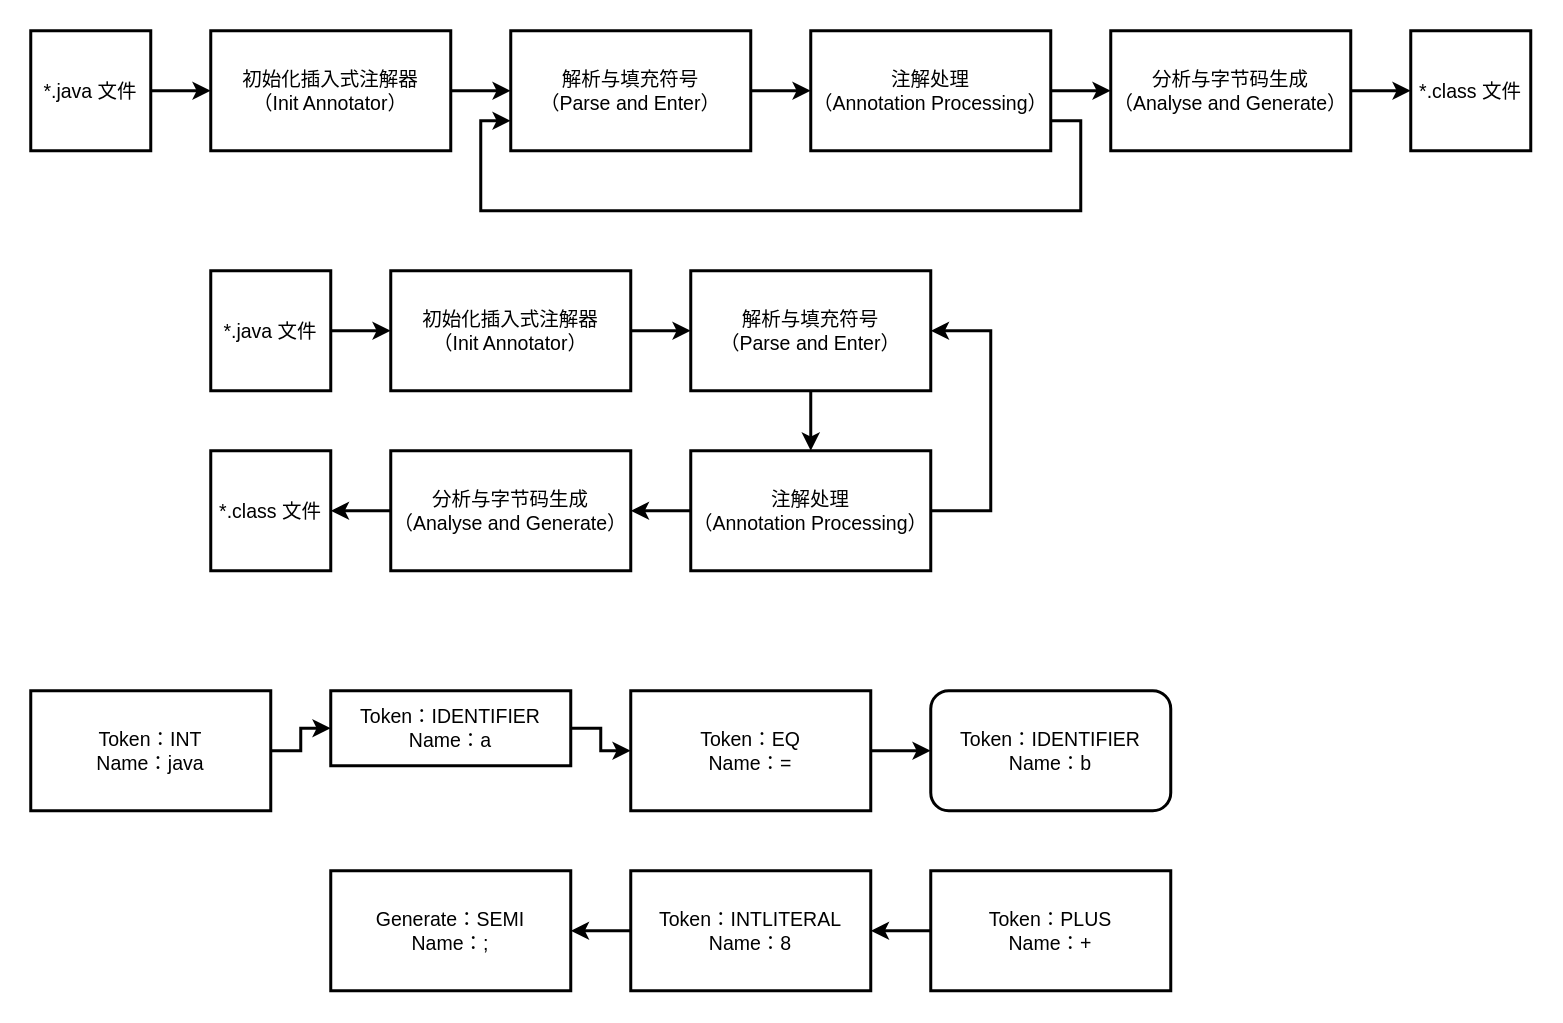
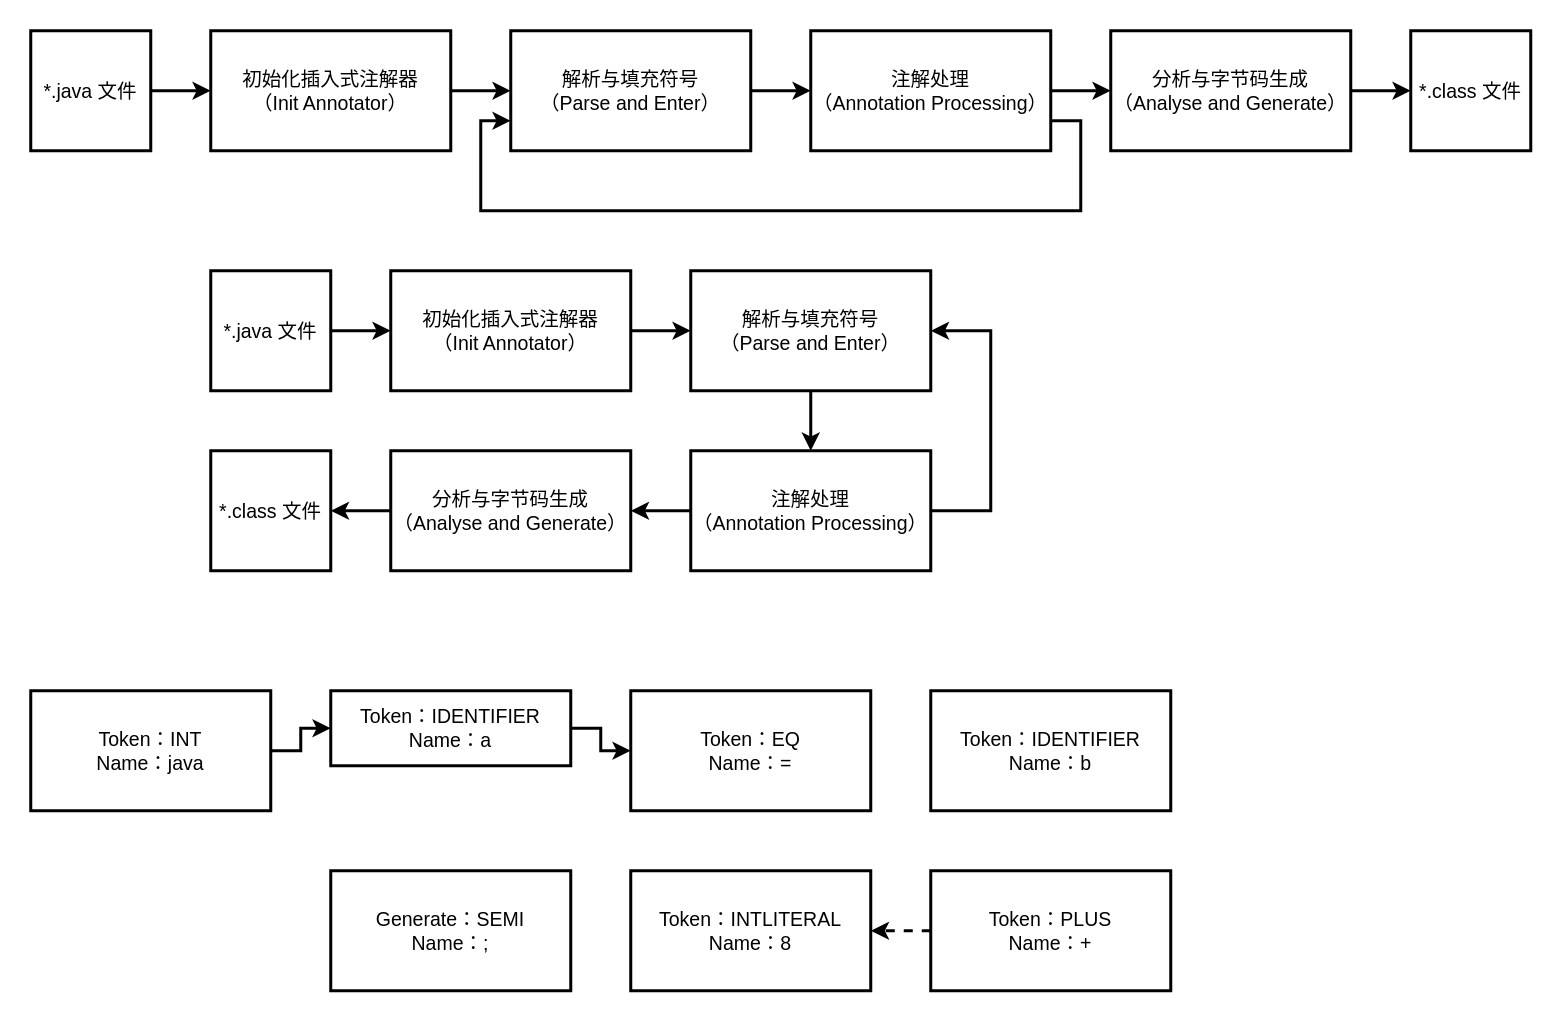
edge "Token：EQ Name：=" -> "Token：IDENTIFIER Name：b": removed
node "Token：IDENTIFIER Name：b": shape rounded rectangle -> rectangle
edge "Token：INTLITERAL Name：8" -> "Generate：SEMI Name：;": removed
edge "Token：PLUS Name：+" -> "Token：INTLITERAL Name：8": style solid -> dashed
